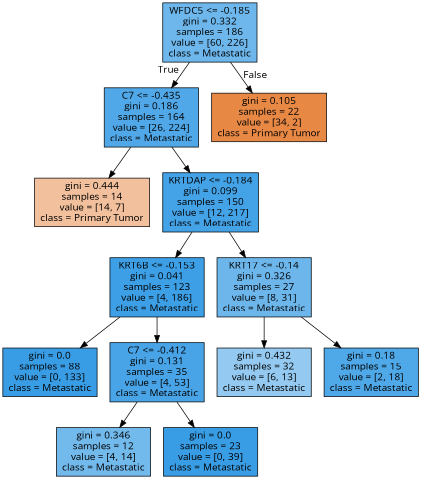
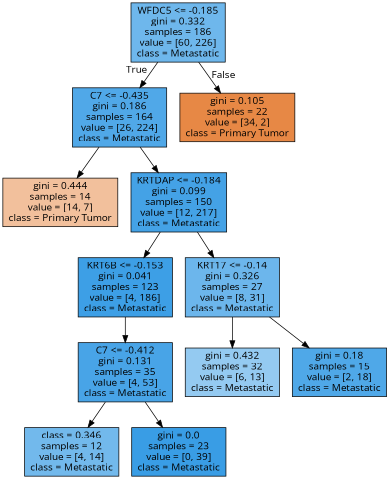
node "gini = 0.0 samples = 88 value = [0, 133] class = Metastatic": removed
node "gini = 0.346 samples = 12 value = [4, 14] class = Metastatic": label "gini = 0.346 samples = 12 value = [4, 14] class = Metastatic" -> "class = 0.346 samples = 12 value = [4, 14] class = Metastatic"
